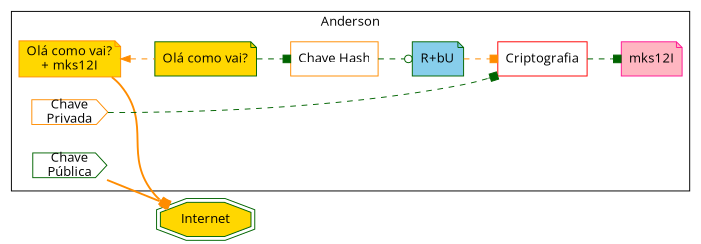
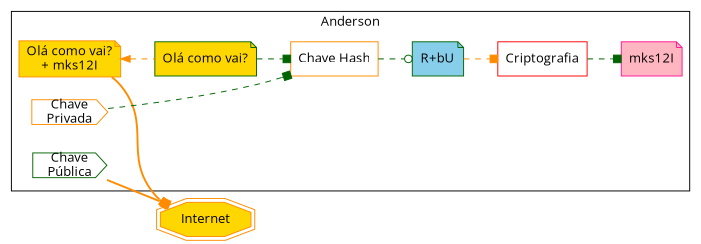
edge "Chave Privada" -> "Criptografia": now "Chave Privada" -> "Chave Hash"
node "Internet": color darkgreen -> darkorange
